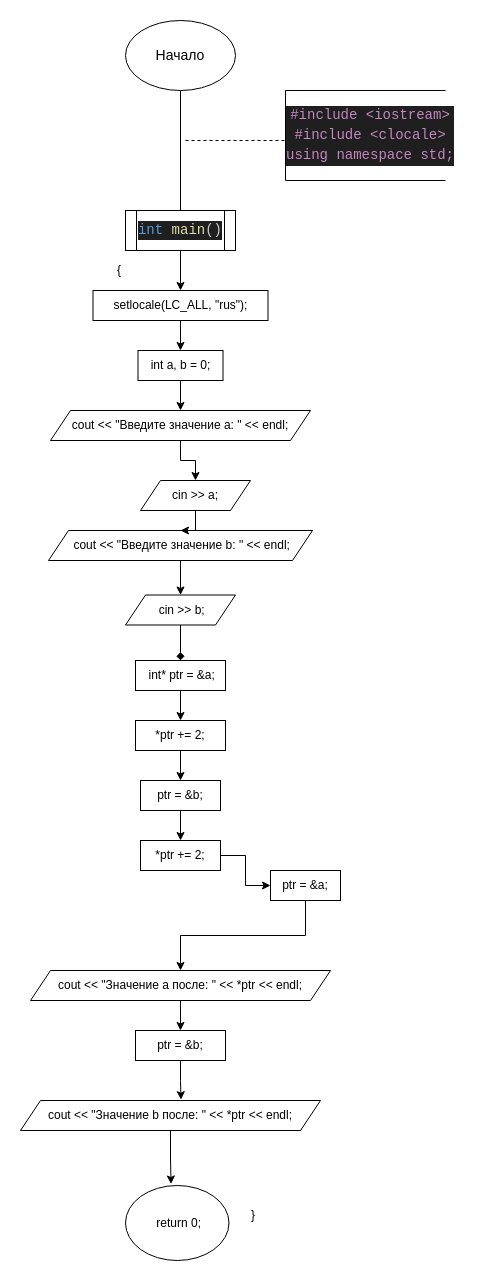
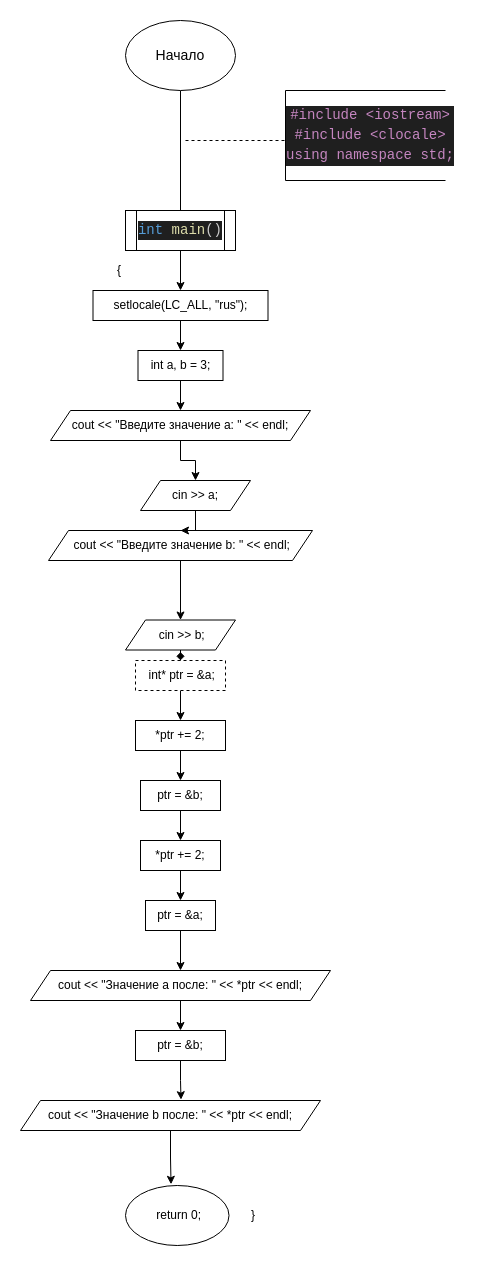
node "int a, b = 0;": label "int a, b = 0;" -> "int a, b = 3;"
node "cin >> b;": moved (181, 610) -> (181, 635)
node "int* ptr = &a;": style solid -> dashed
node "ptr = &a;": moved (306, 886) -> (181, 916)
node "return 0;": size 104x75 -> 104x60
